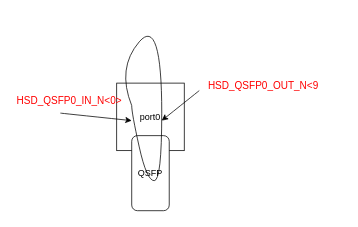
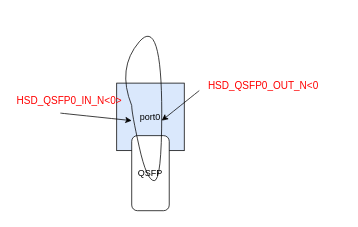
node "HSD_QSFP0_OUT_N<9": label "HSD_QSFP0_OUT_N<9" -> "HSD_QSFP0_OUT_N<0"
node "port0": fillcolor #ffffff -> #dae8fc
